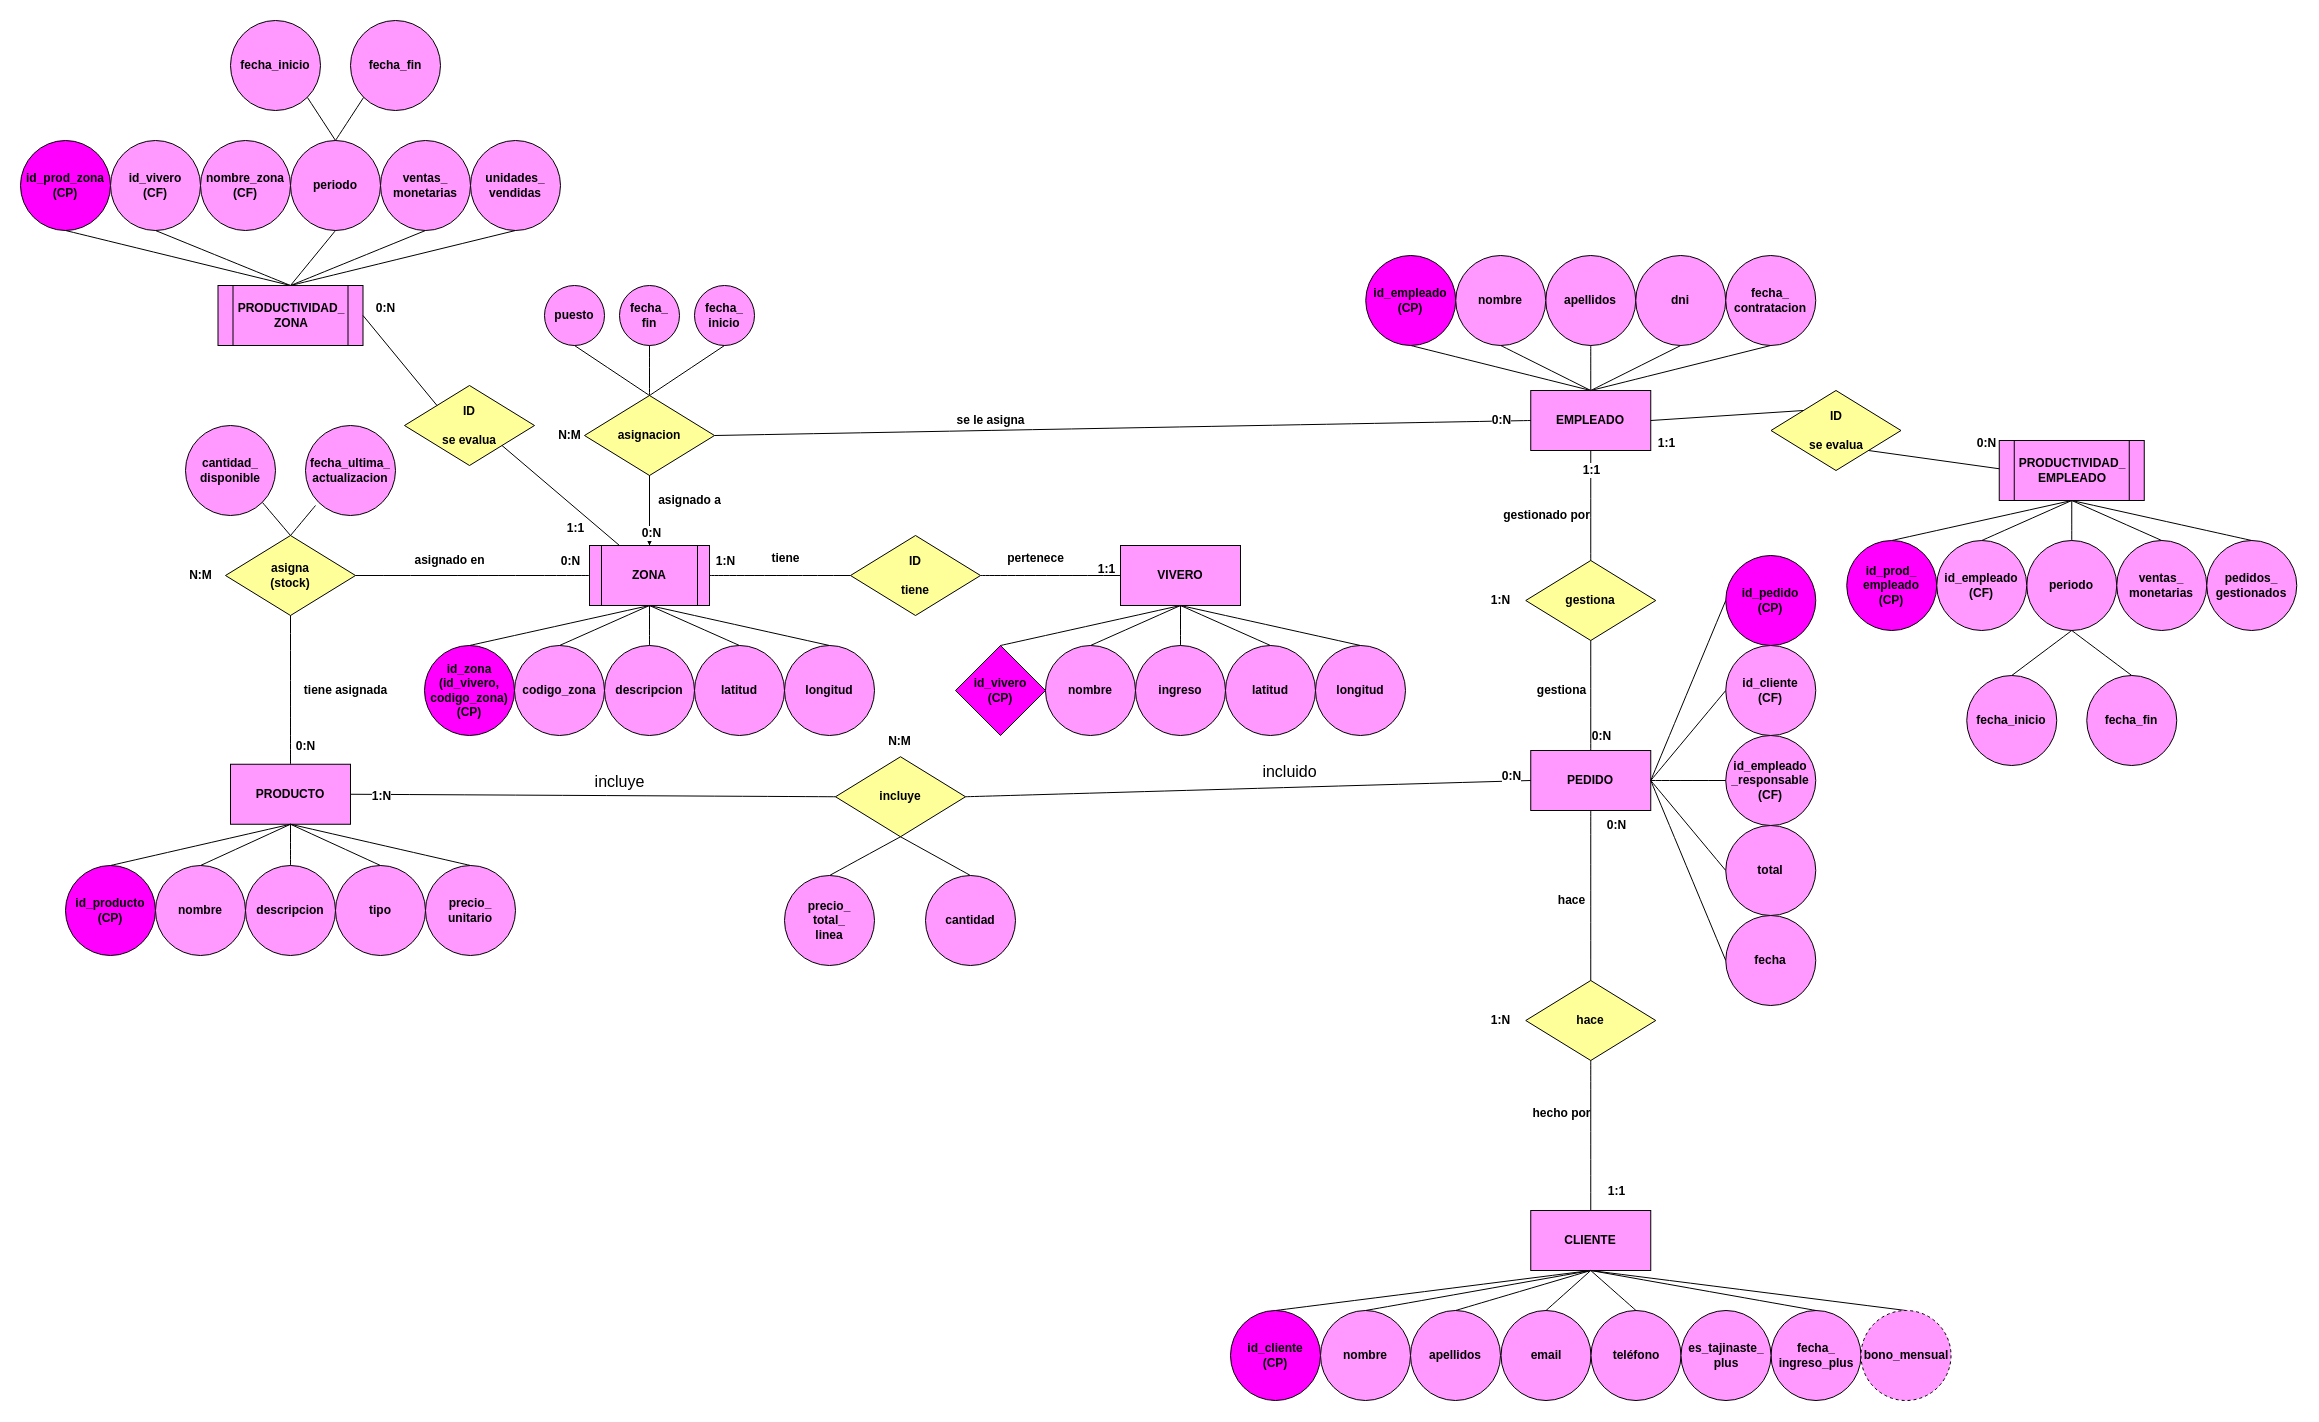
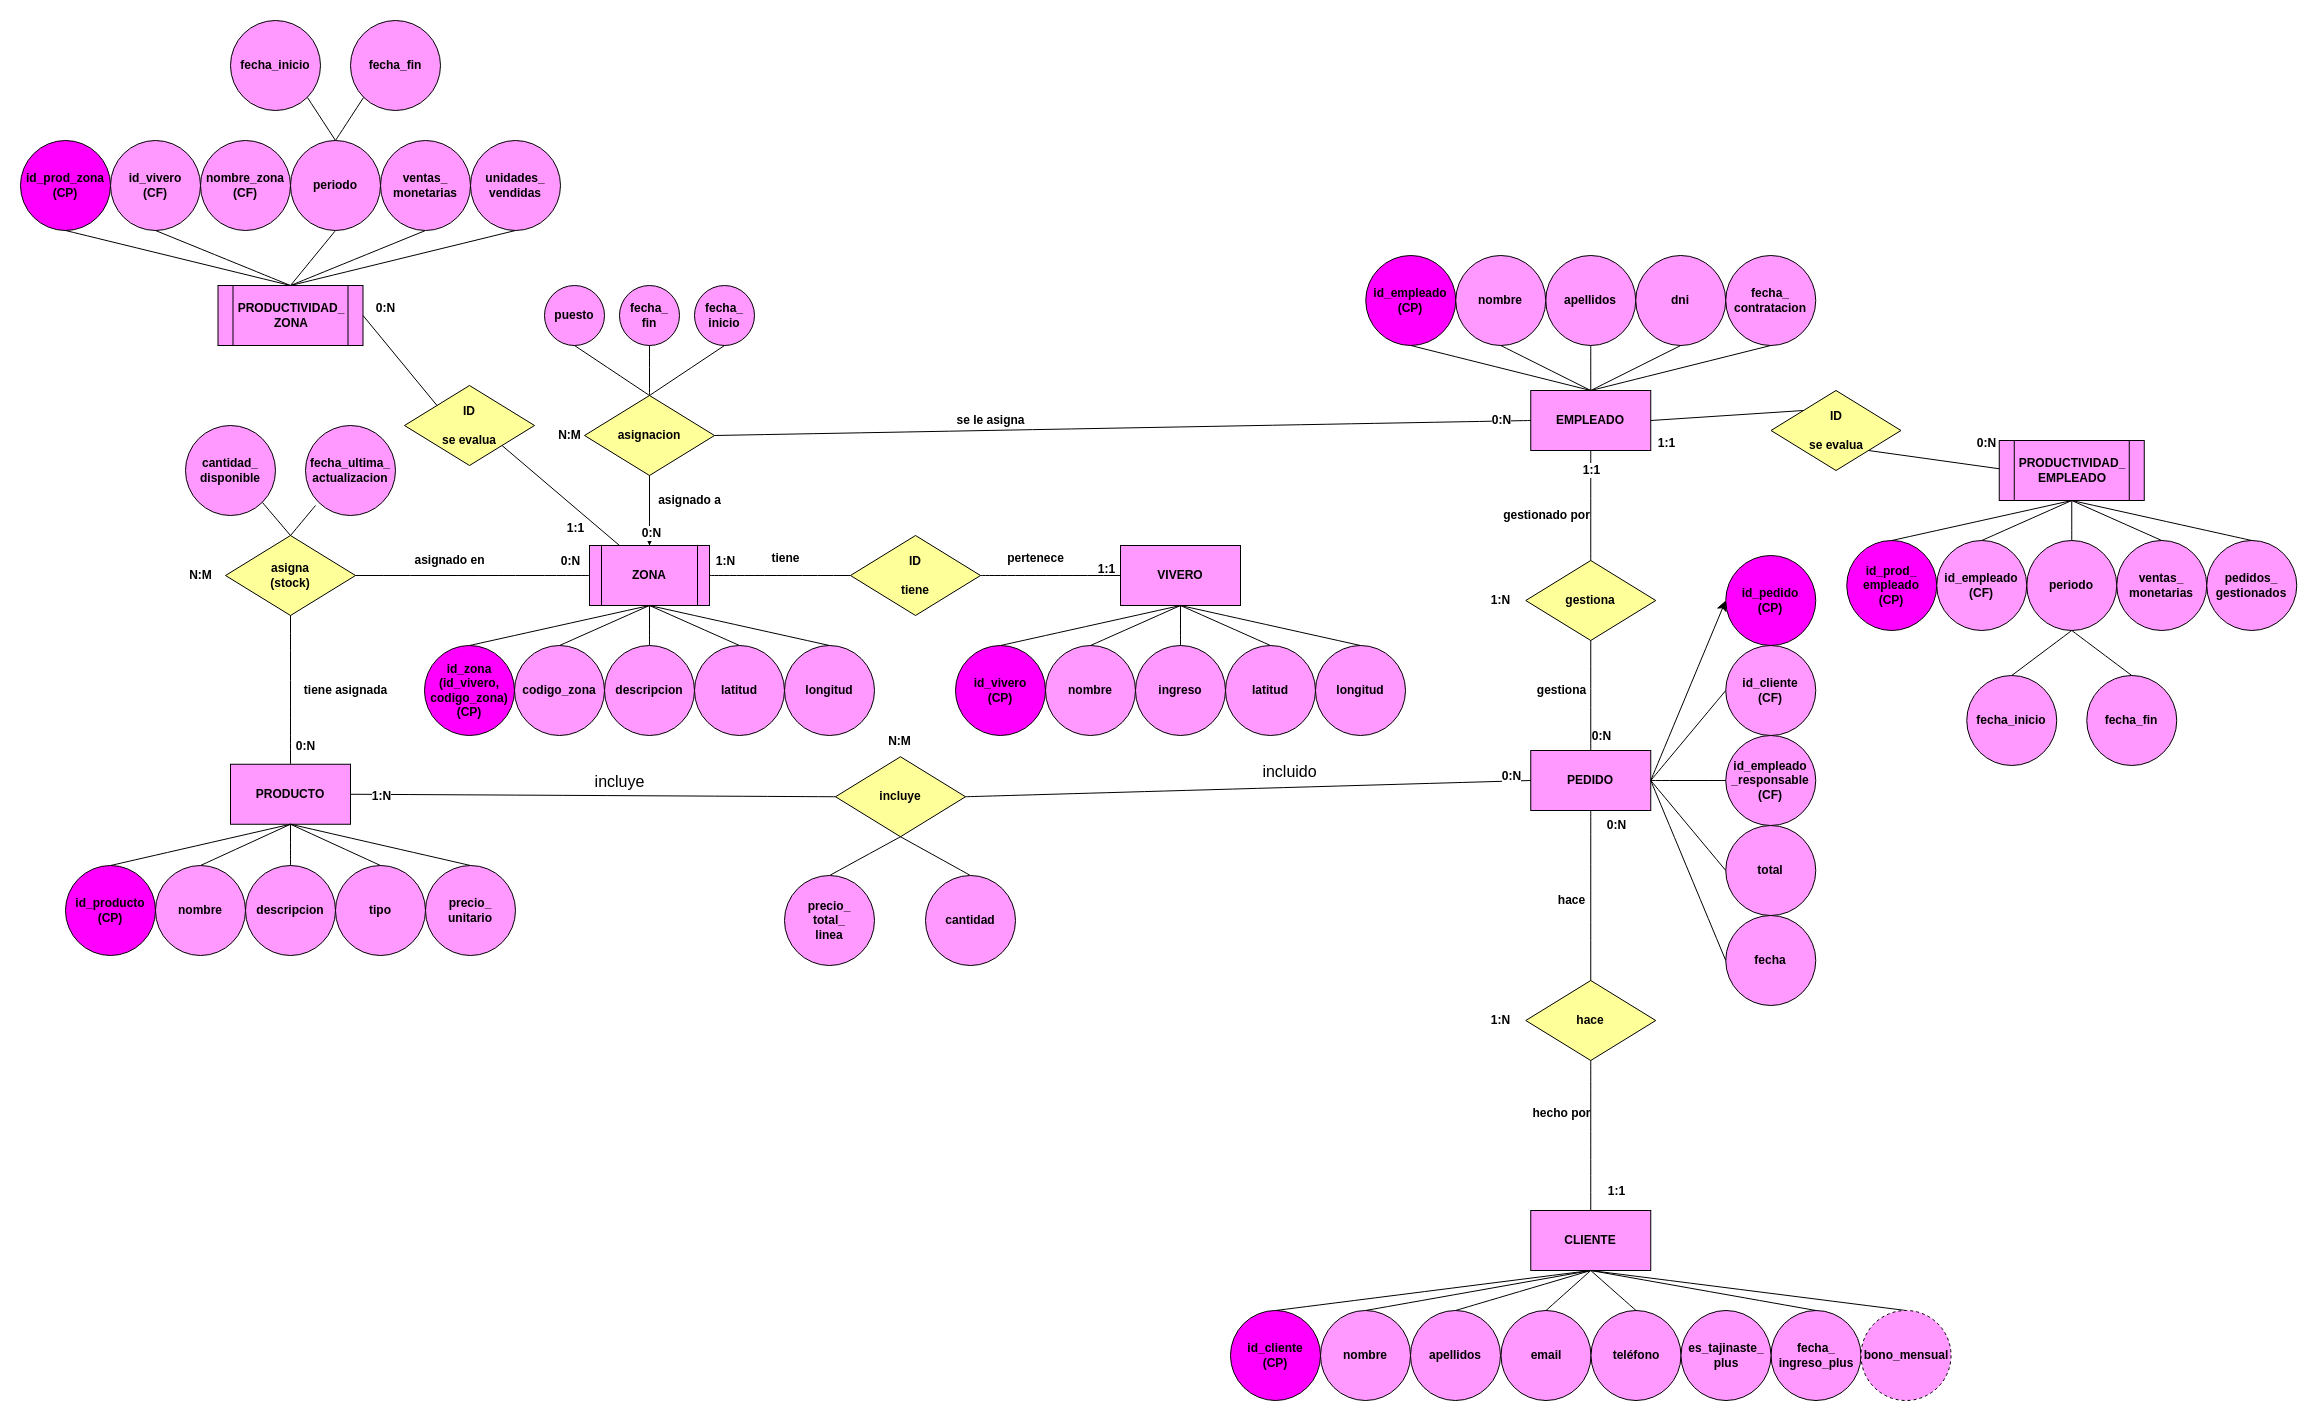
edge "id_pedido (CP)" -- "PEDIDO": arrowhead none -> classic
node "id_vivero (CP)": shape diamond -> ellipse
